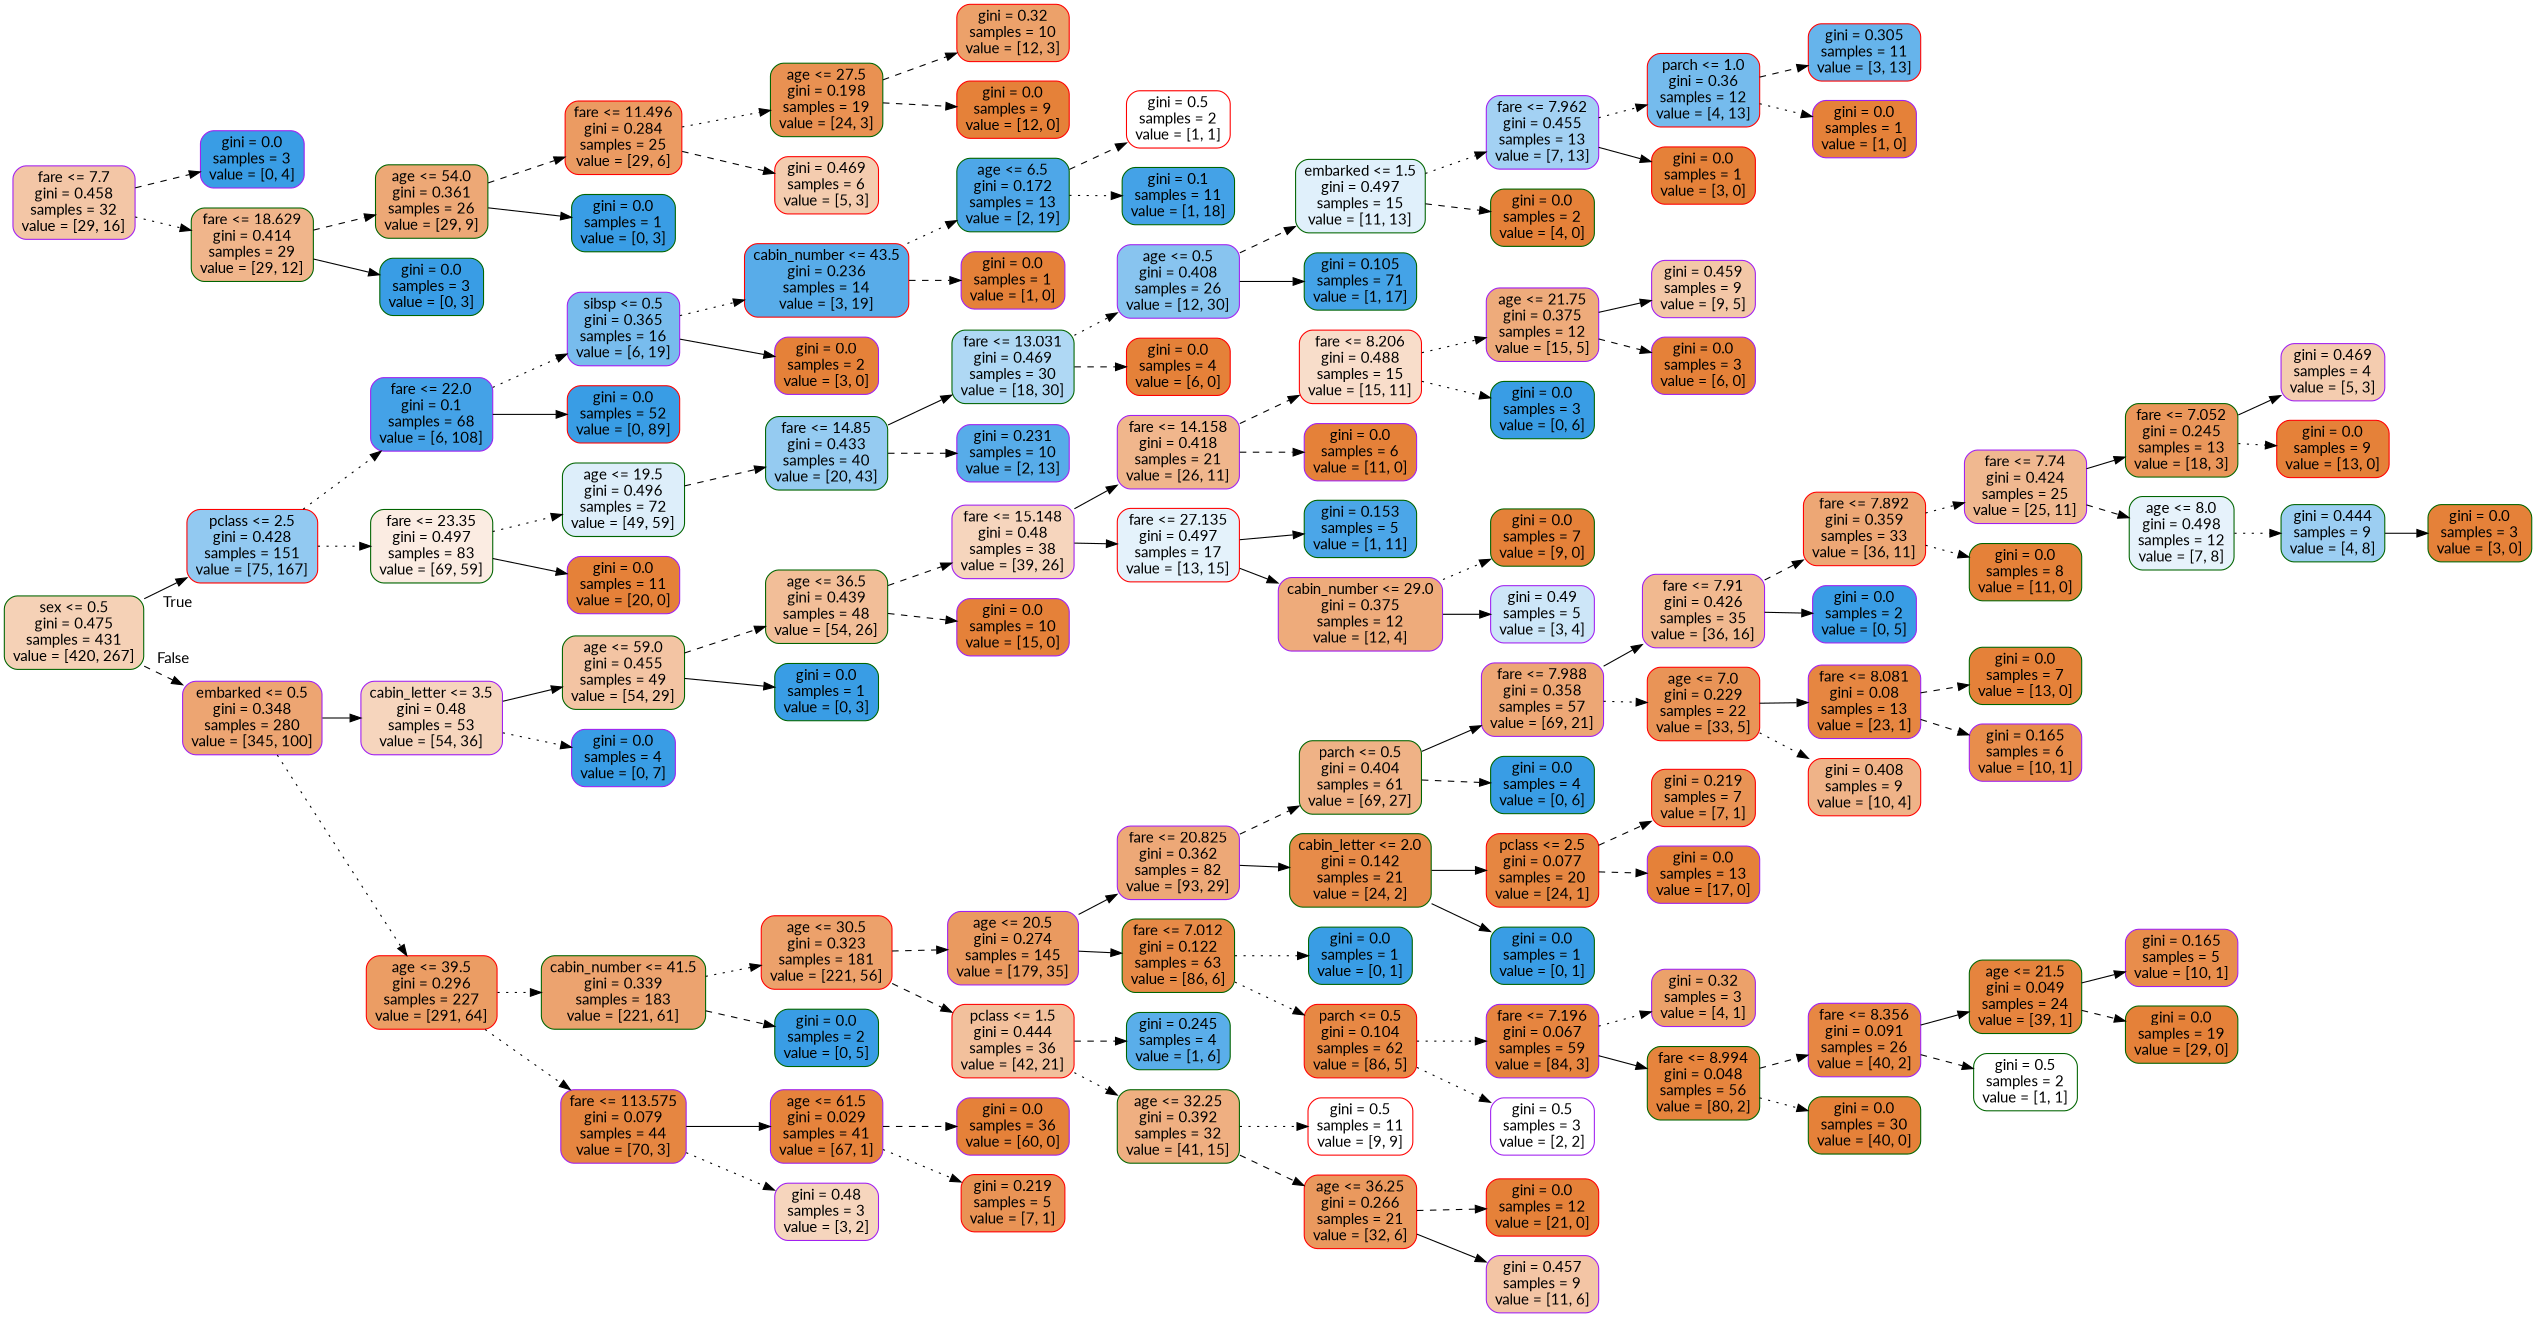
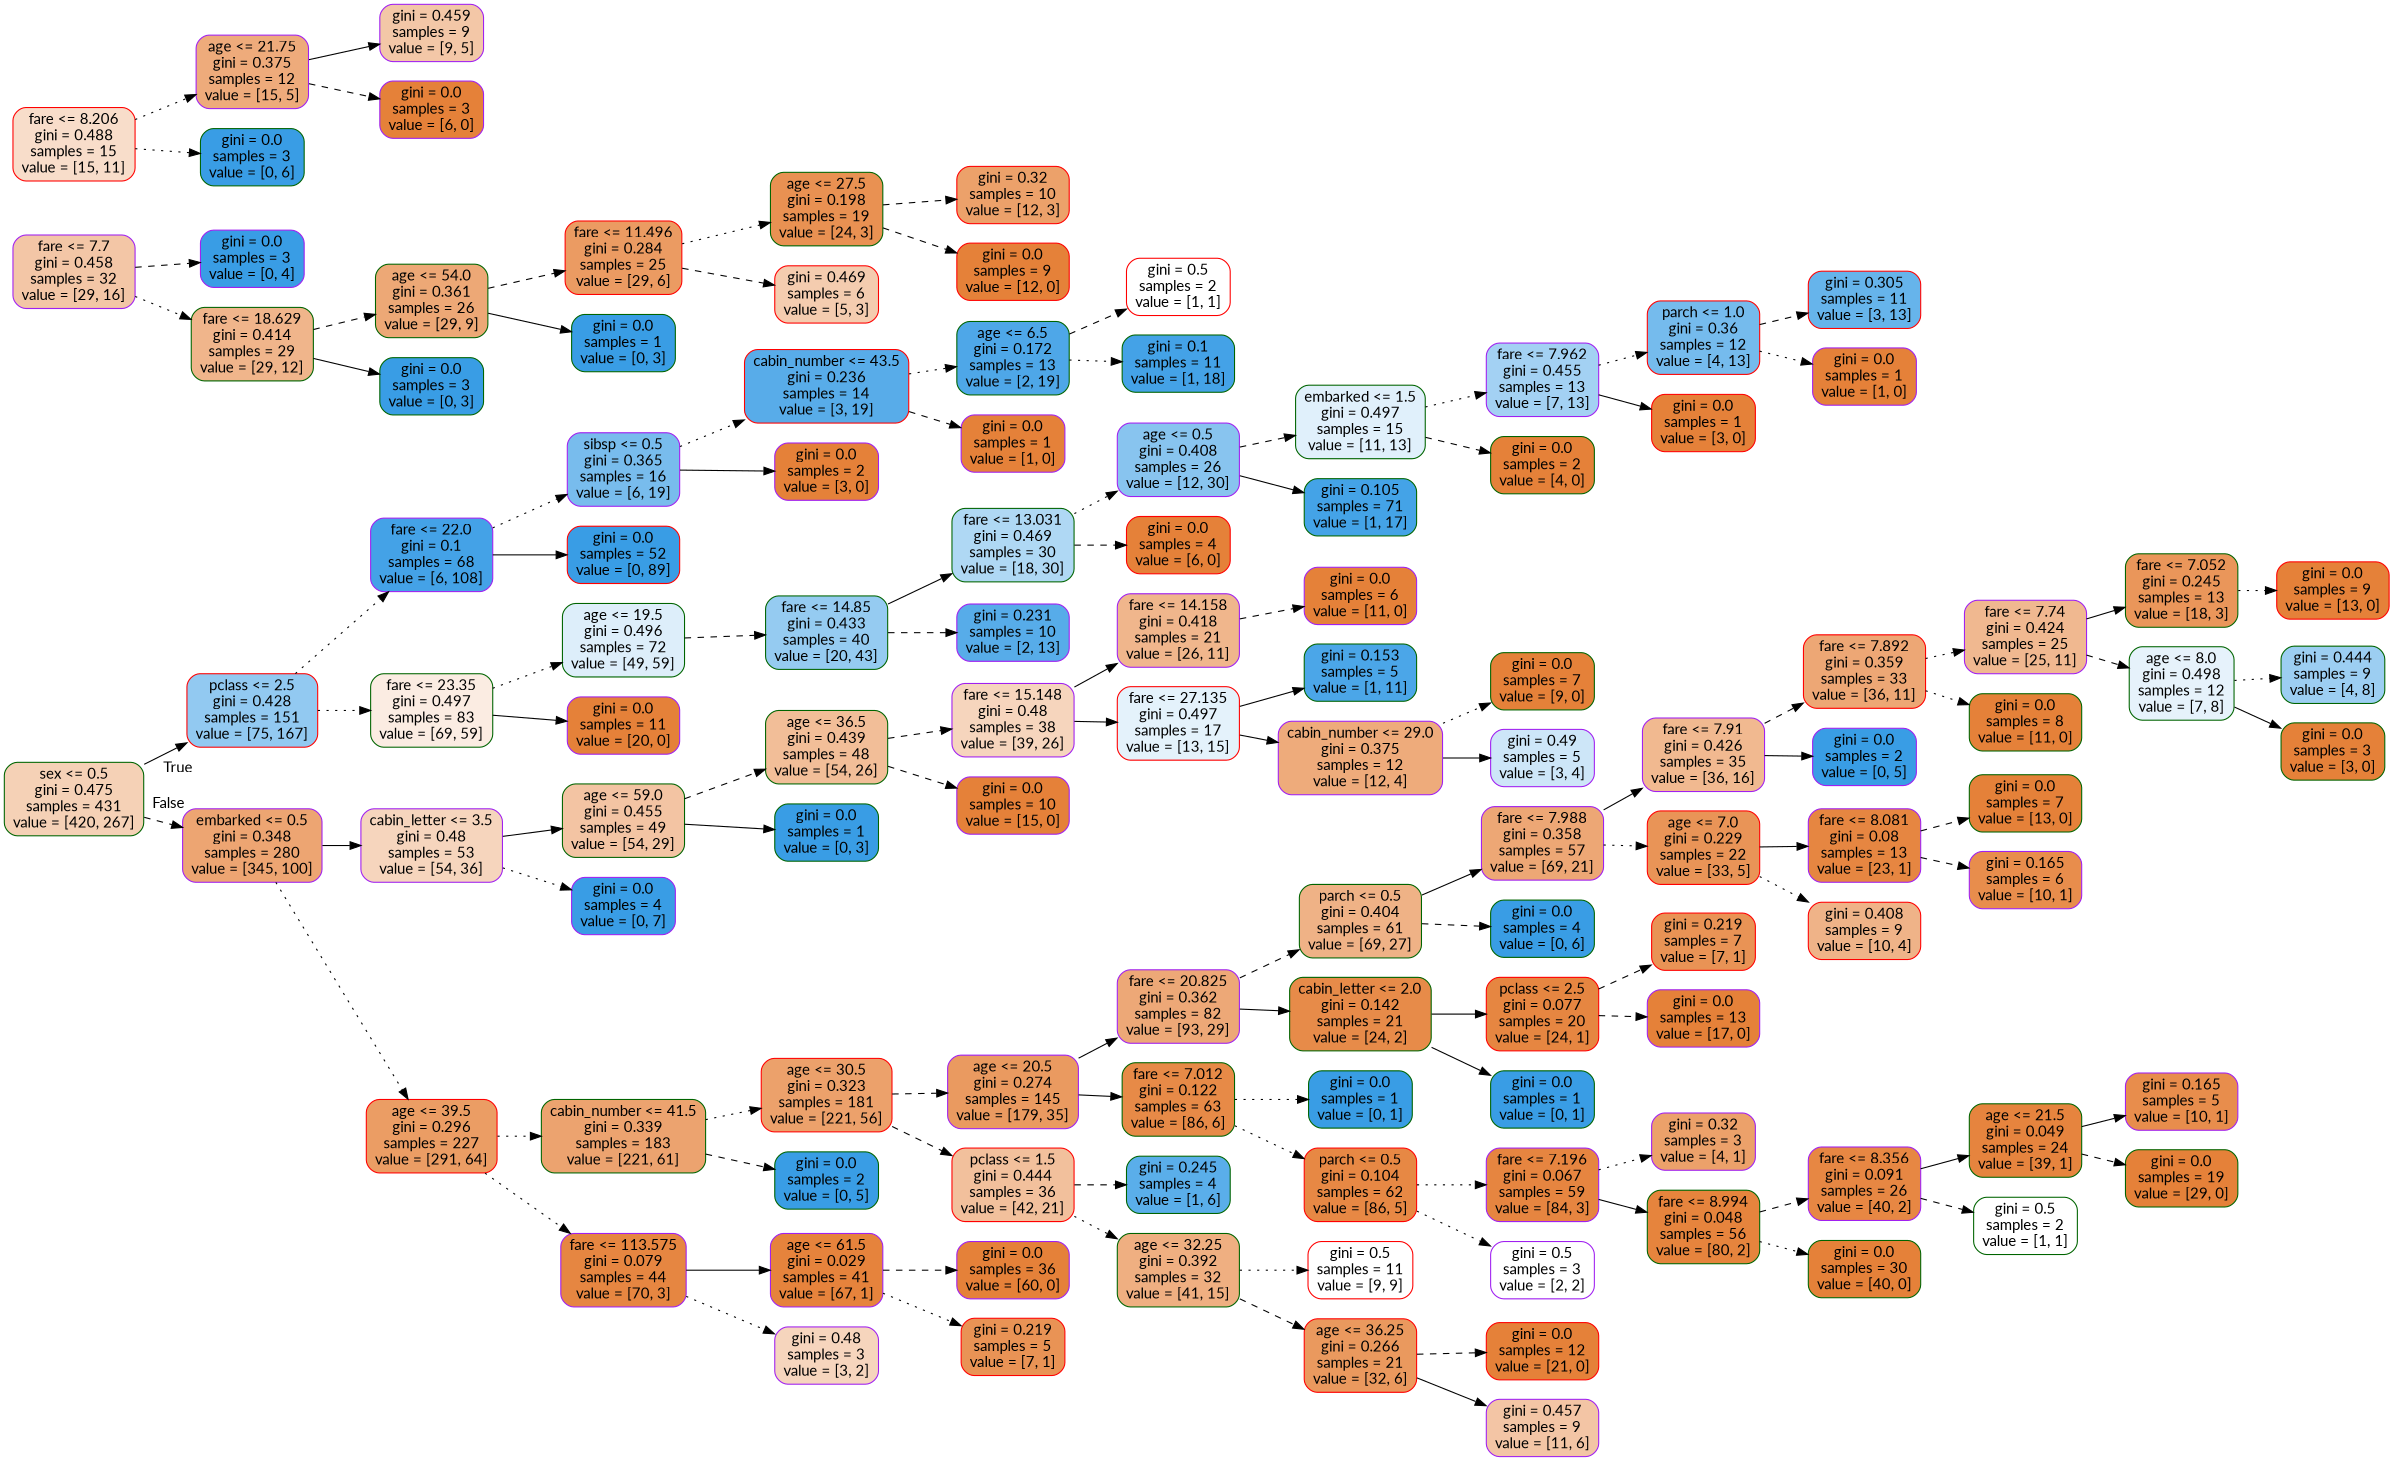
node "gini = 0.469 samples = 4 value = [5, 3]": removed
edge "fare <= 14.158 gini = 0.418 samples = 21 value = [26, 11]" -> "fare <= 8.206 gini = 0.488 samples = 15 value = [15, 11]": removed
edge "gini = 0.444 samples = 9 value = [4, 8]" -> "gini = 0.0 samples = 3 value = [3, 0]": now "age <= 8.0 gini = 0.498 samples = 12 value = [7, 8]" -> "gini = 0.0 samples = 3 value = [3, 0]"
